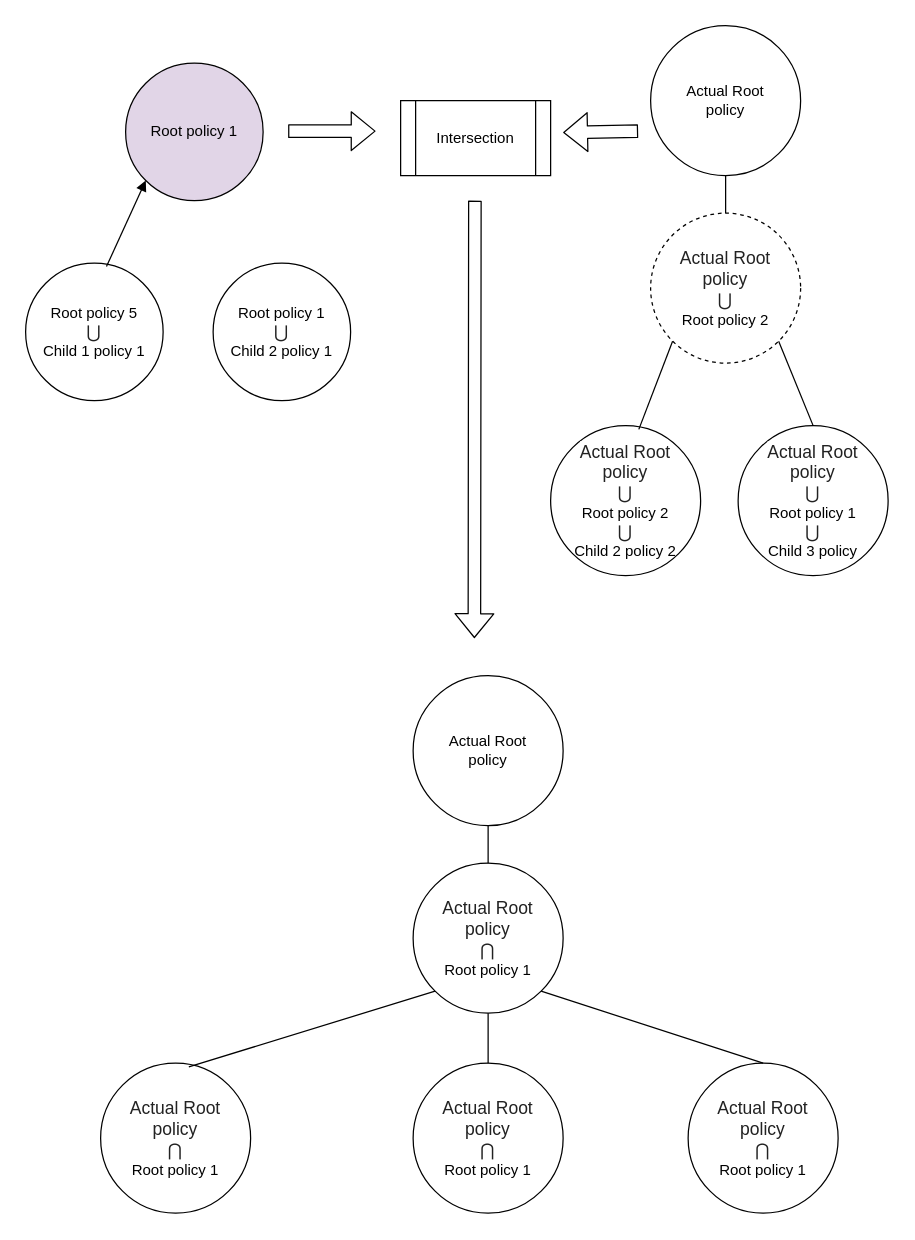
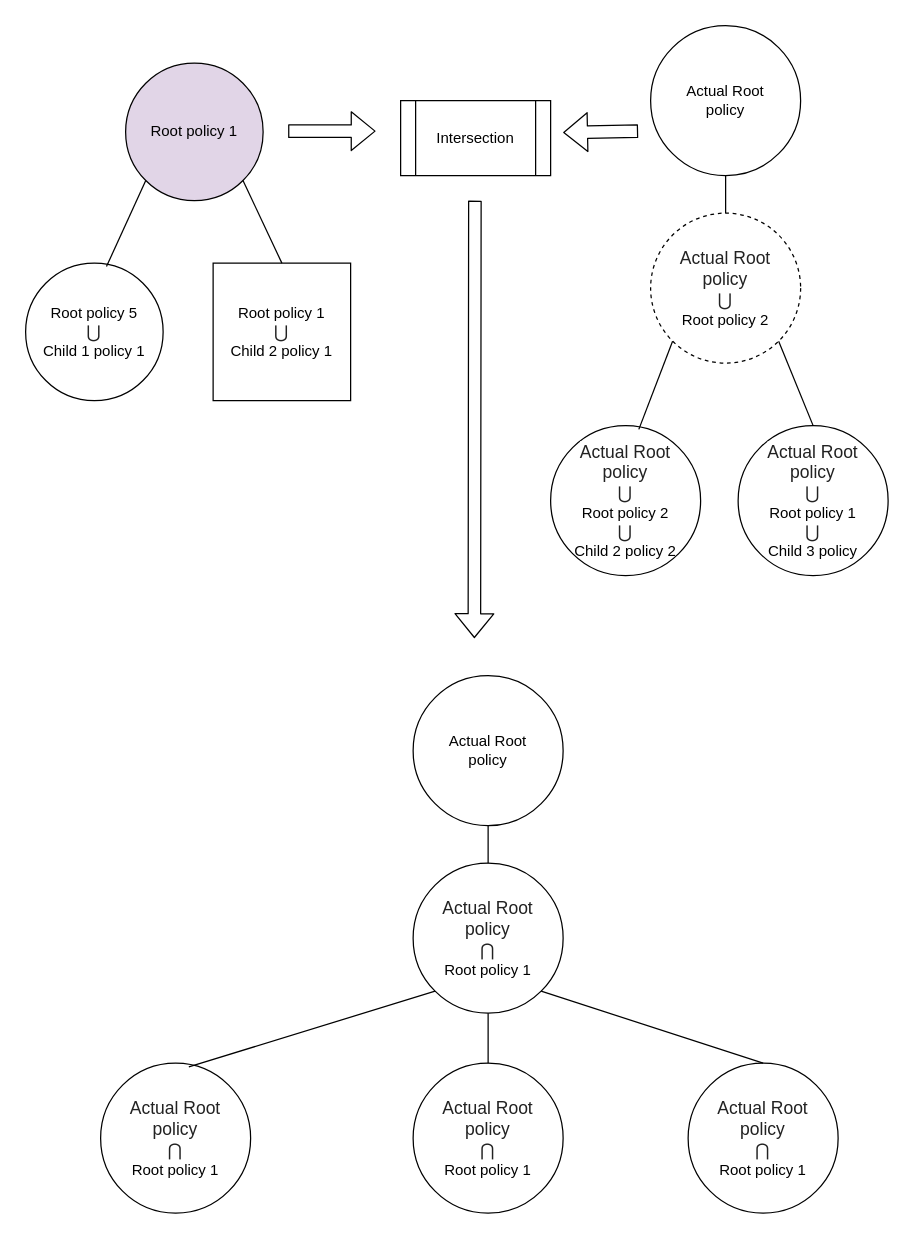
edge "Root policy 5 ⋃ Child 1 policy 1" -> "Root policy 1": arrowhead block -> none
edge "Root policy 1" -- "Root policy 1 ⋃ Child 2 policy 1": added
node "Root policy 1 ⋃ Child 2 policy 1": shape ellipse -> rectangle
